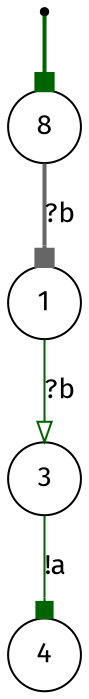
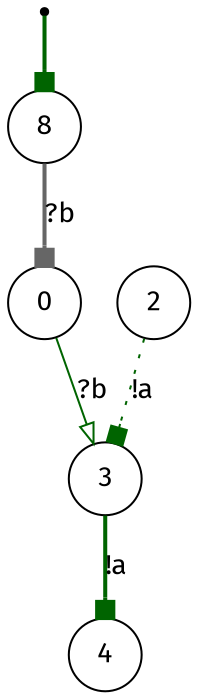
node "1": label "1" -> "0"
node "2": added
edge "3" -> "4": style solid -> bold
